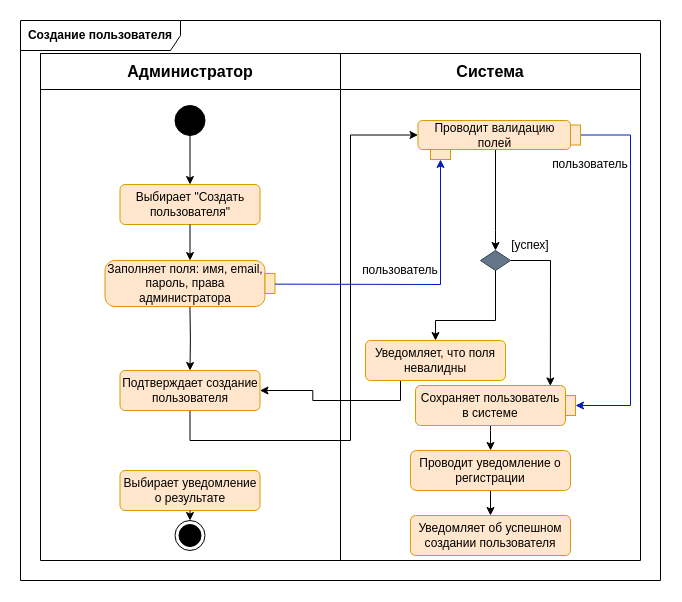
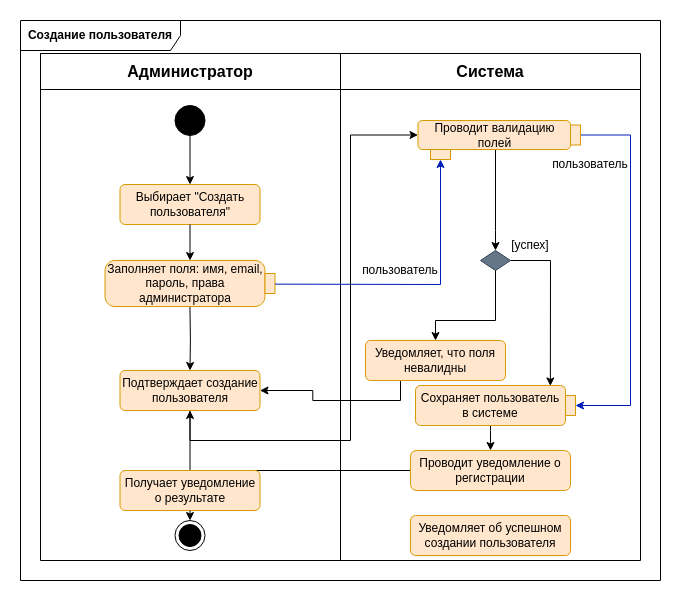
node "Выбирает уведомление о результате": label "Выбирает уведомление о результате" -> "Получает уведомление о результате"
edge "Проводит уведомление о регистрации" -> "Уведомляет об успешном создании пользователя": now "Проводит уведомление о регистрации" -> "Подтверждает создание пользователя"
